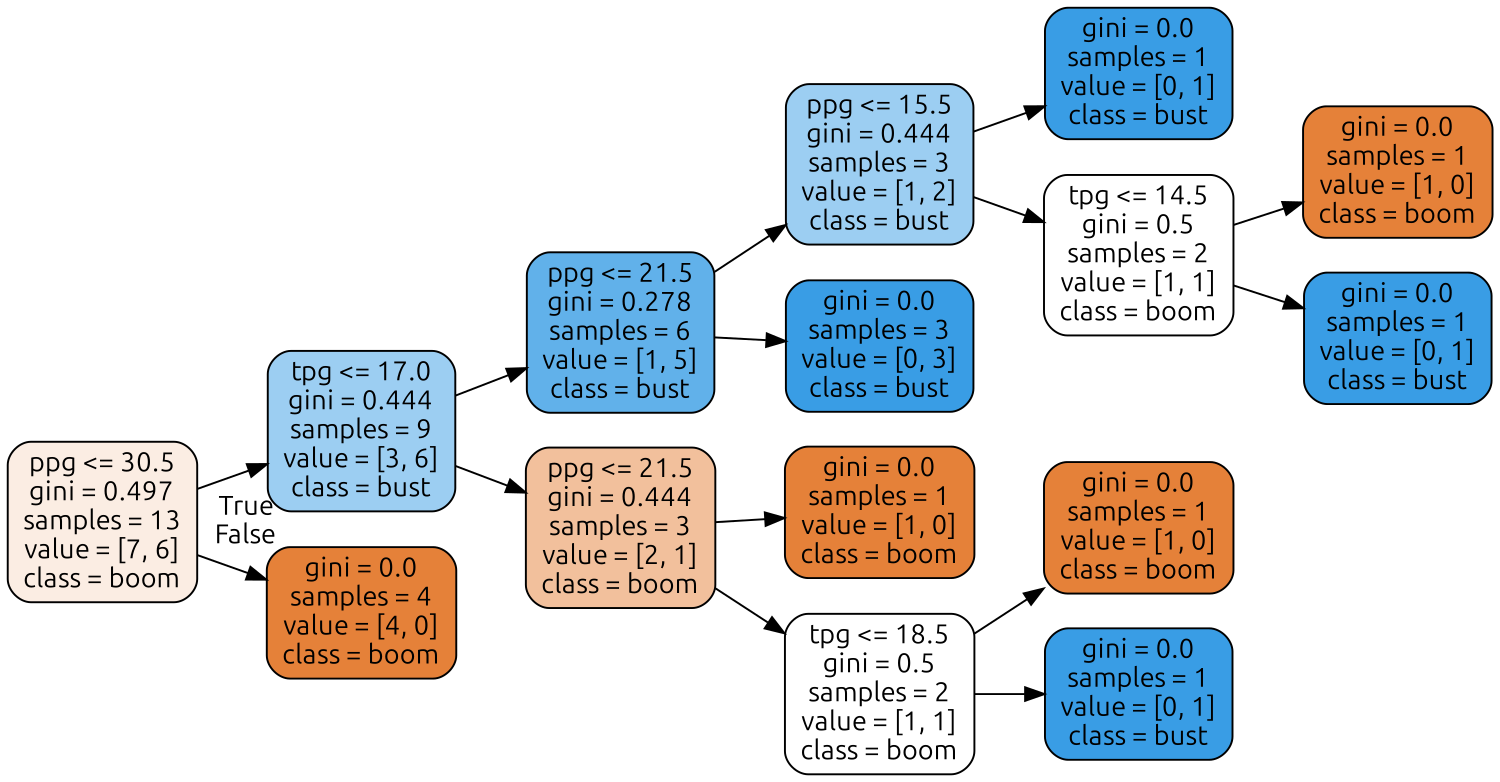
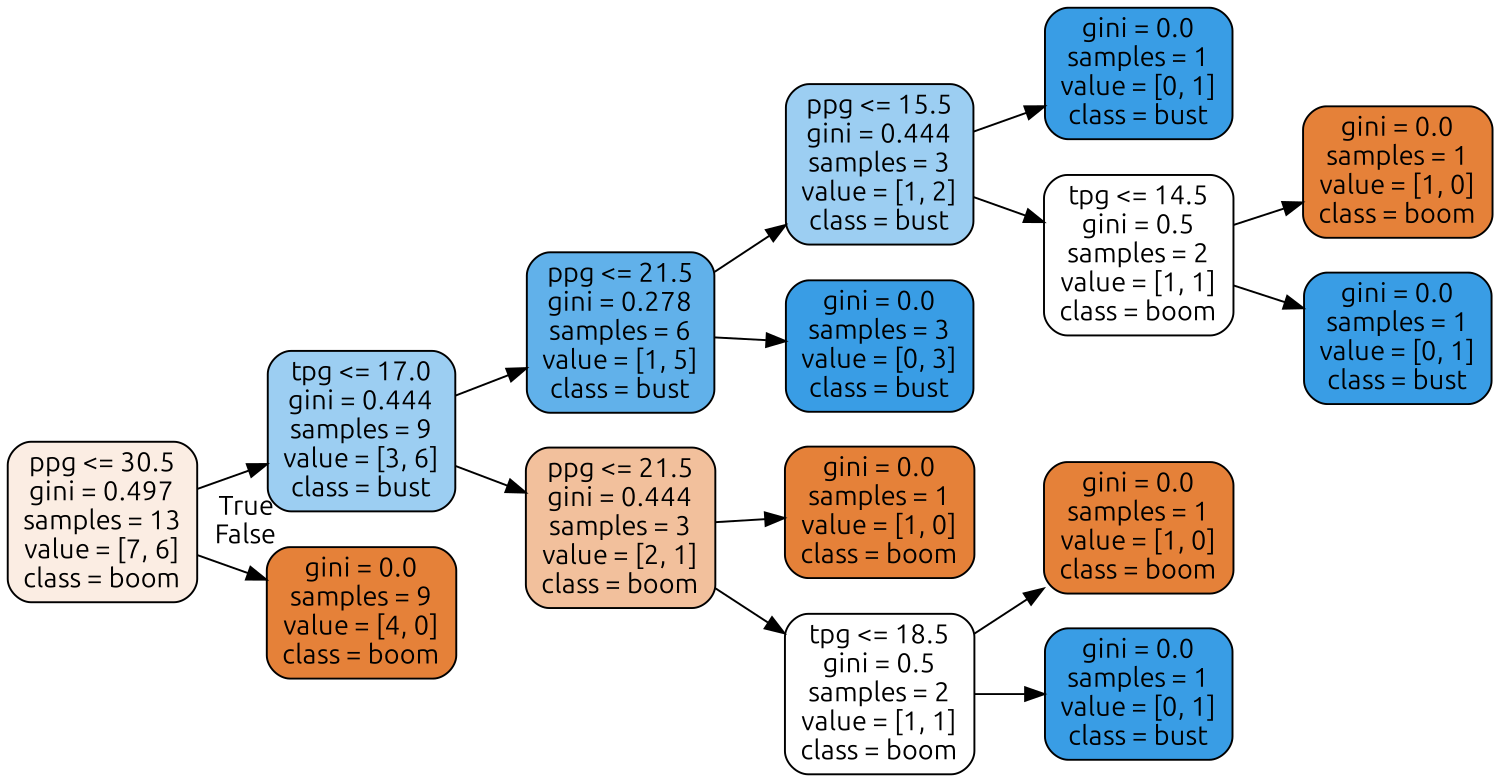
node "gini = 0.0 samples = 4 value = [4, 0] class = boom": label "gini = 0.0 samples = 4 value = [4, 0] class = boom" -> "gini = 0.0 samples = 9 value = [4, 0] class = boom"
